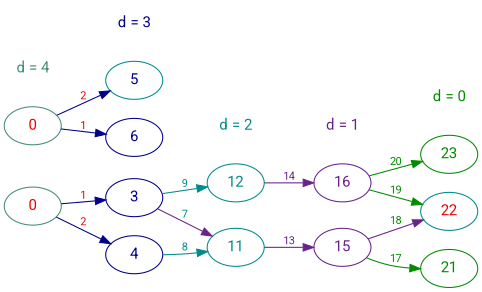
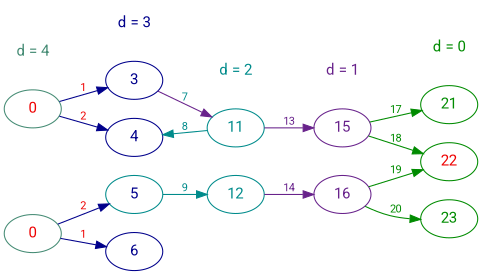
edge "3" -> "12": now "5" -> "12"
node "22": color cyan4 -> green4
edge "15" -> "22": color darkorchid4 -> green4
edge "4" -> "11": reversed
